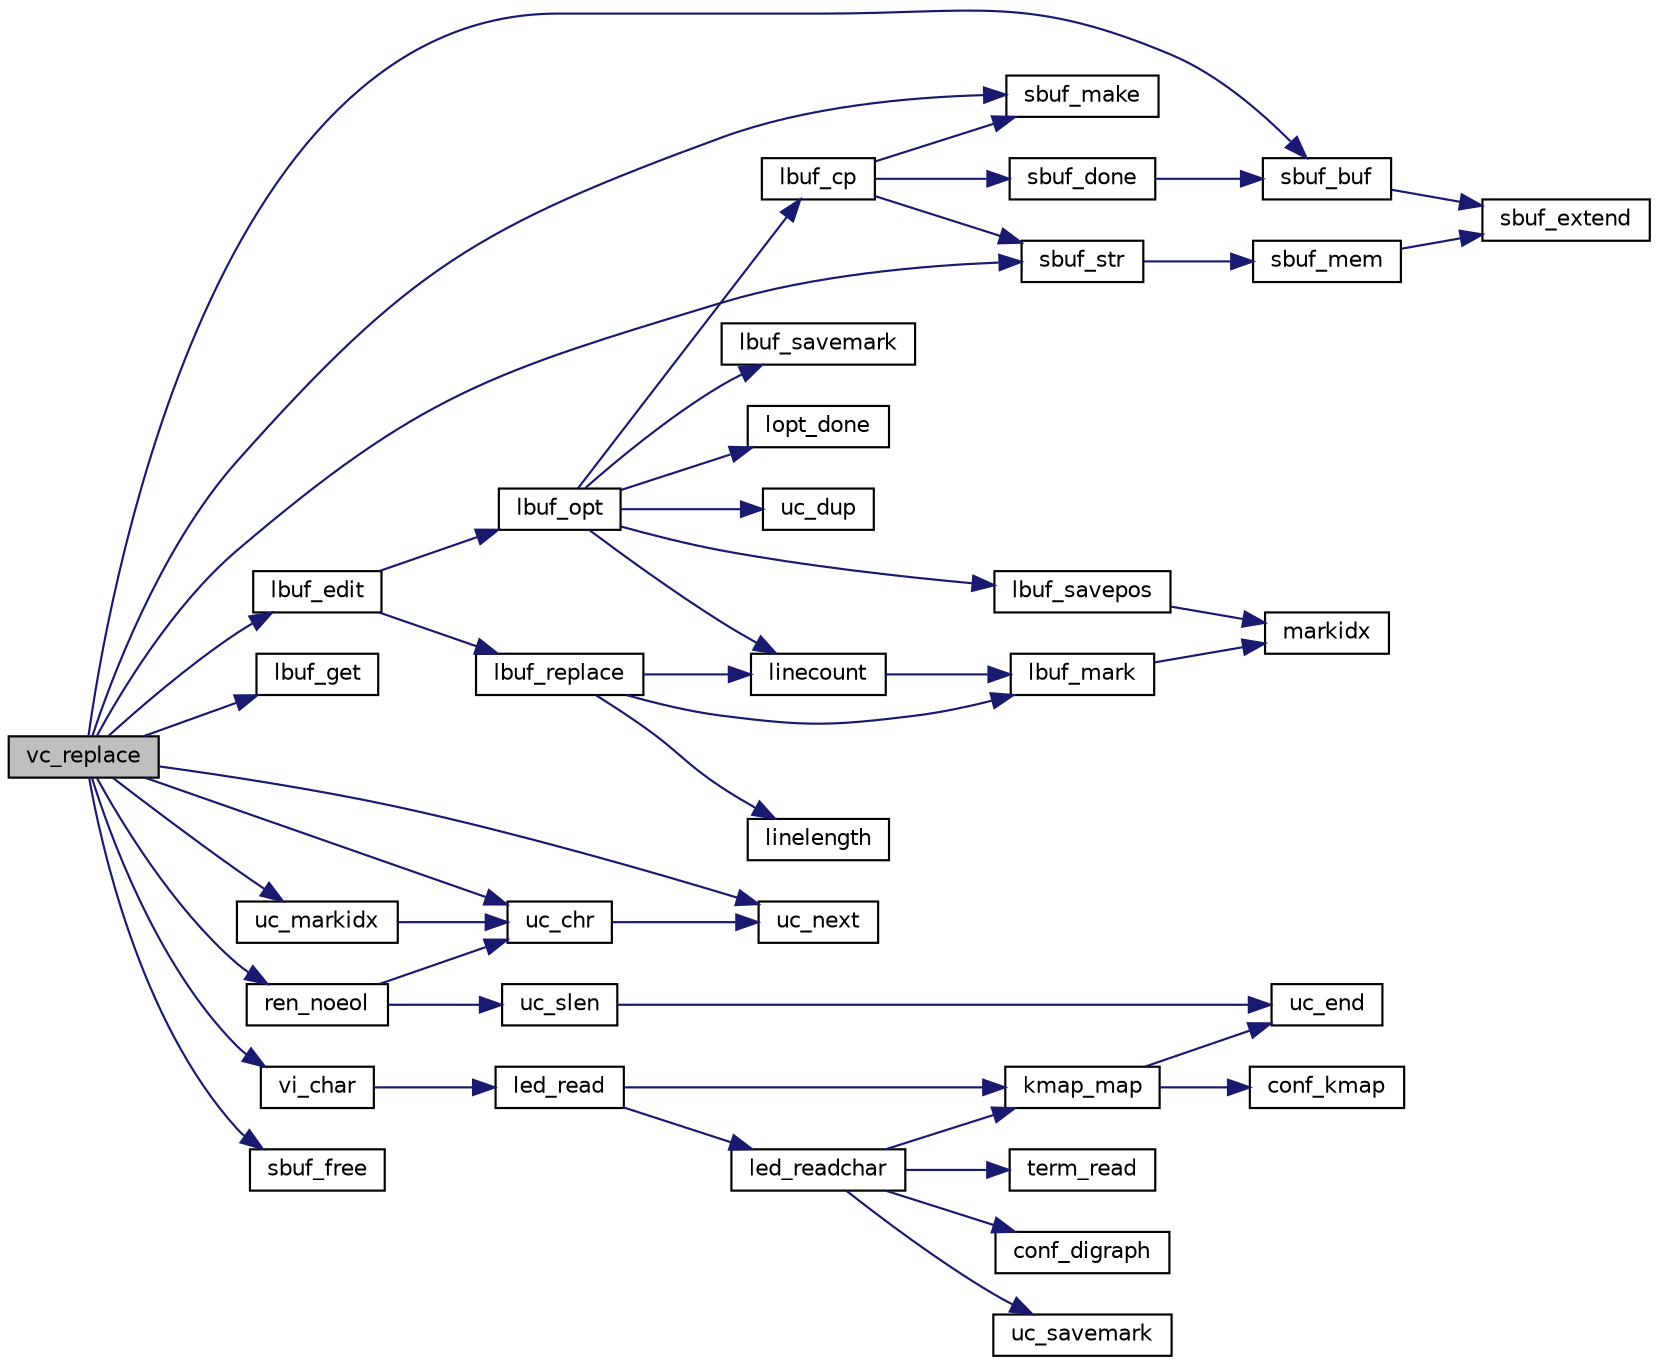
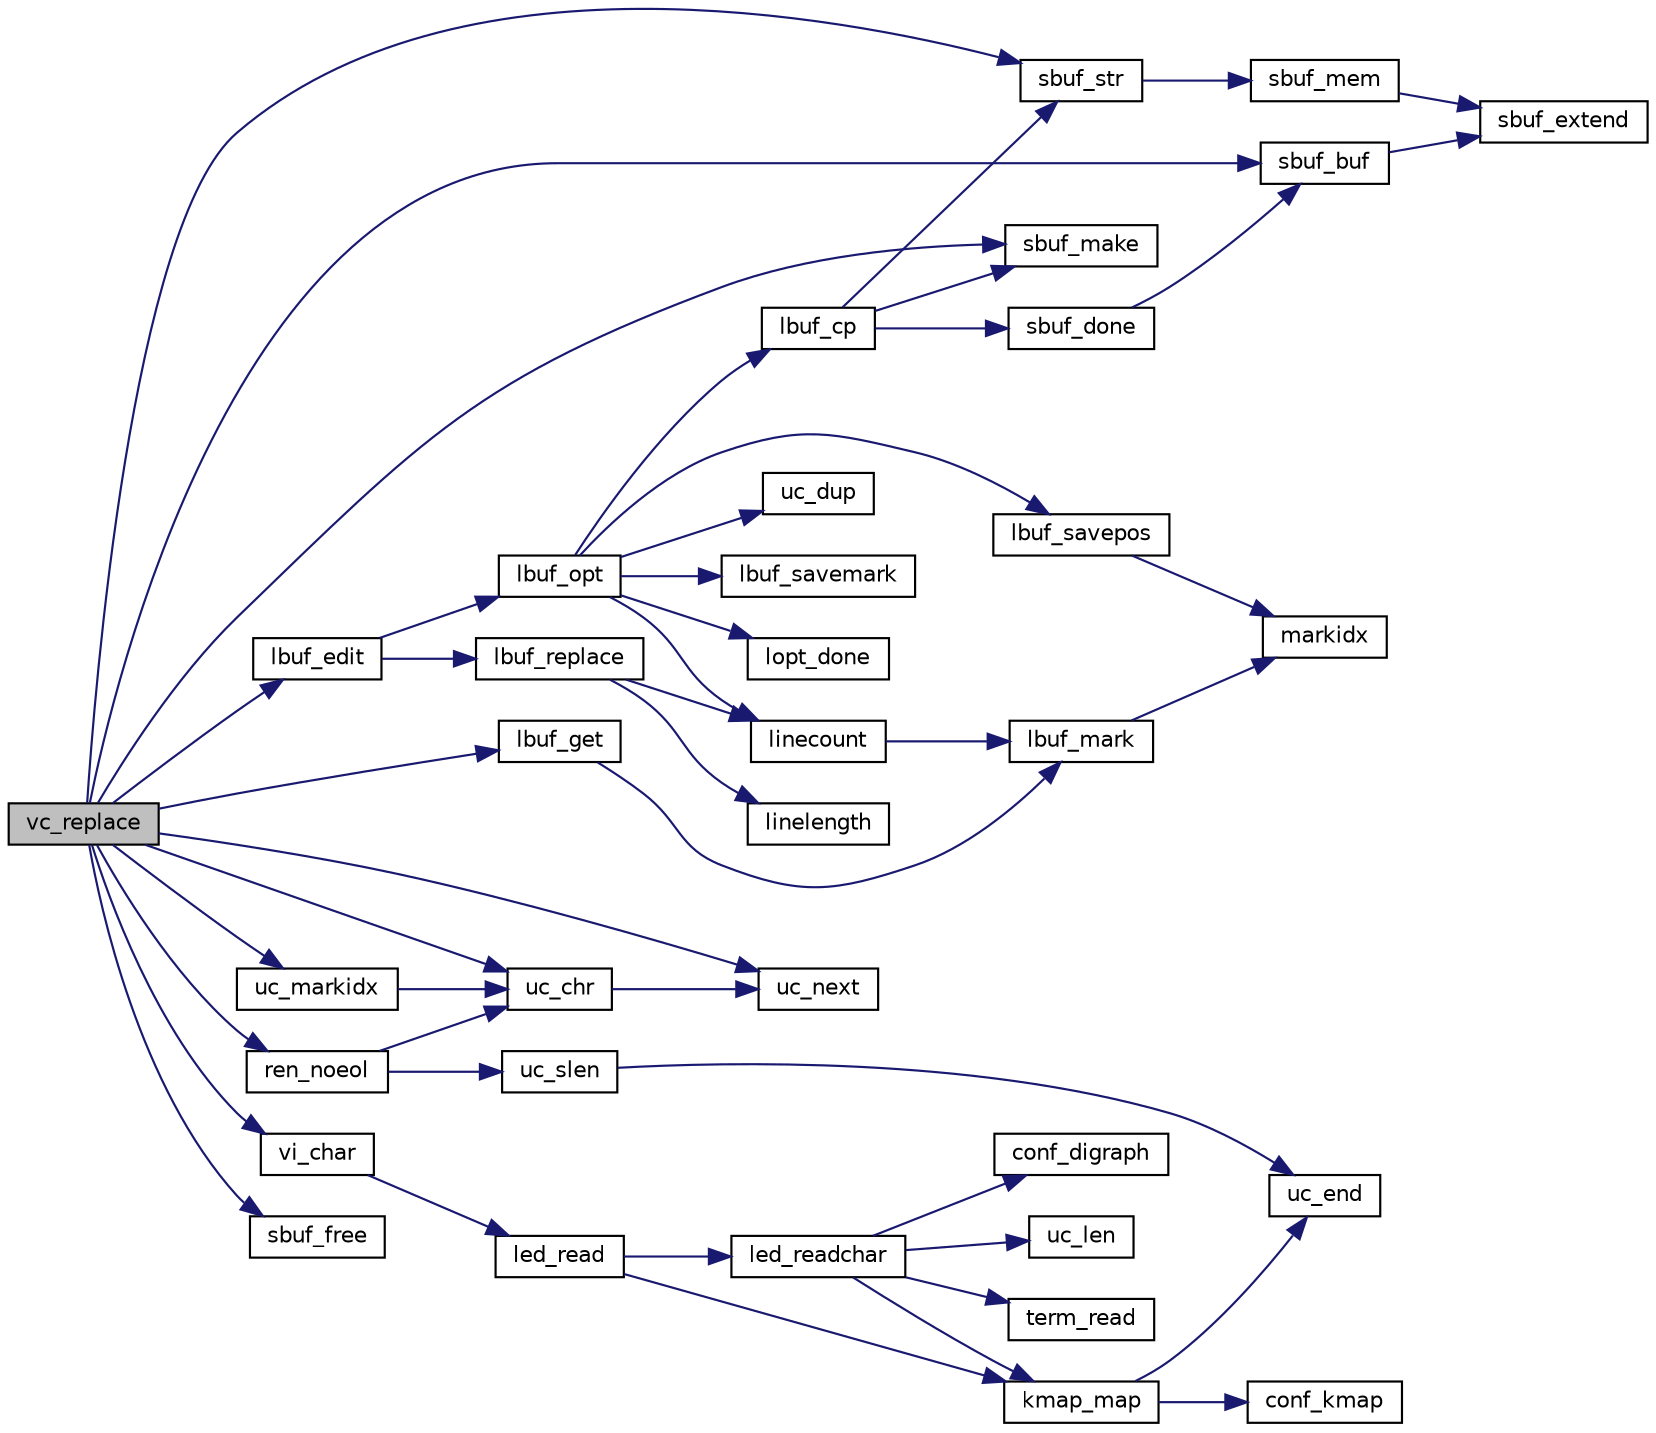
edge "lbuf_replace" -> "lbuf_mark": now "lbuf_get" -> "lbuf_mark"
node "uc_savemark": label "uc_savemark" -> "uc_len"
